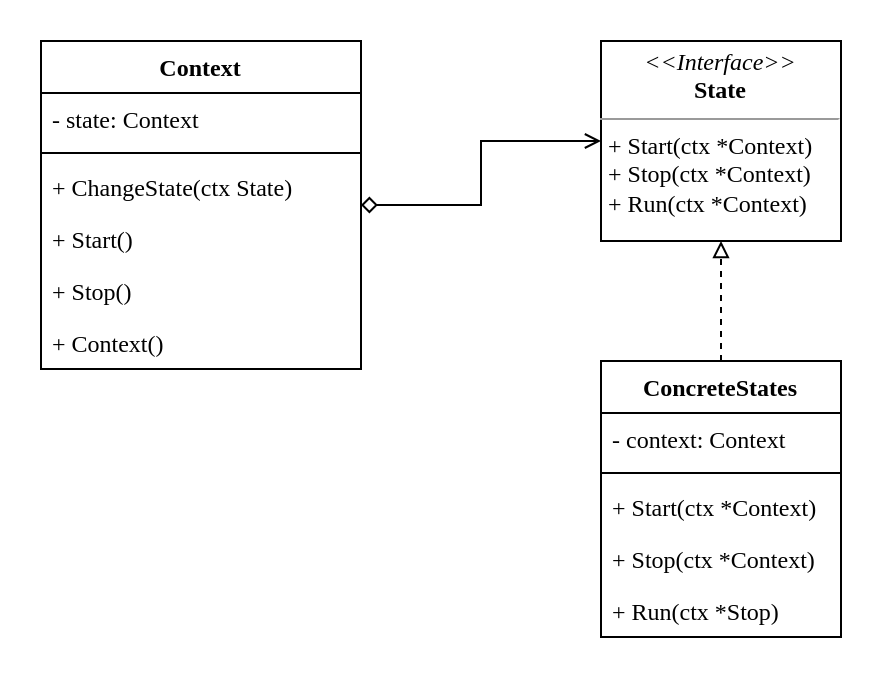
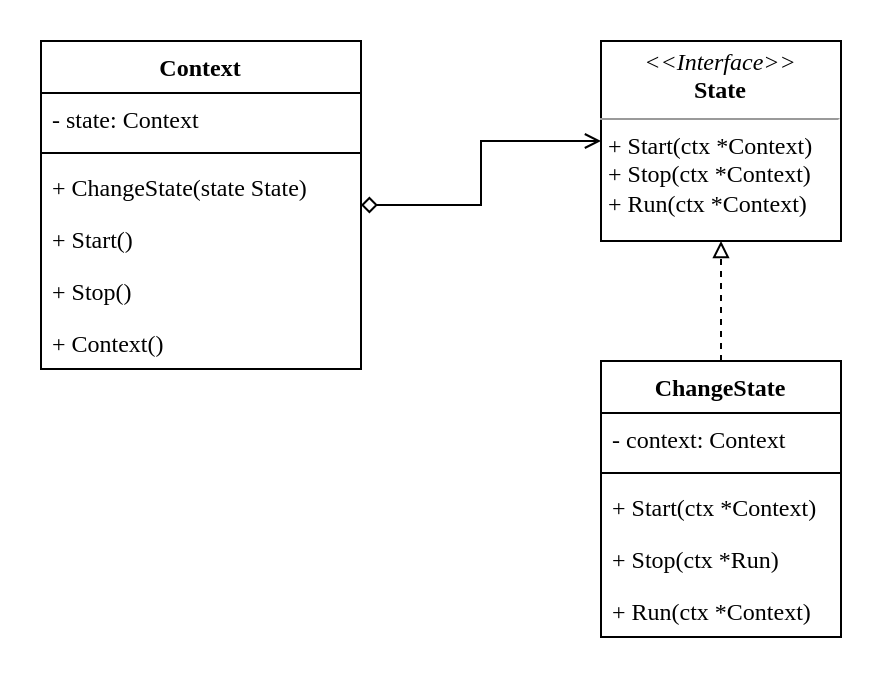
node "+ ChangeState(ctx State)": label "+ ChangeState(ctx State)" -> "+ ChangeState(state State)"
node "ConcreteStates": label "ConcreteStates" -> "ChangeState"
node "+ Stop(ctx *Context)": label "+ Stop(ctx *Context)" -> "+ Stop(ctx *Run)"
node "+ Run(ctx *Stop)": label "+ Run(ctx *Stop)" -> "+ Run(ctx *Context)"
